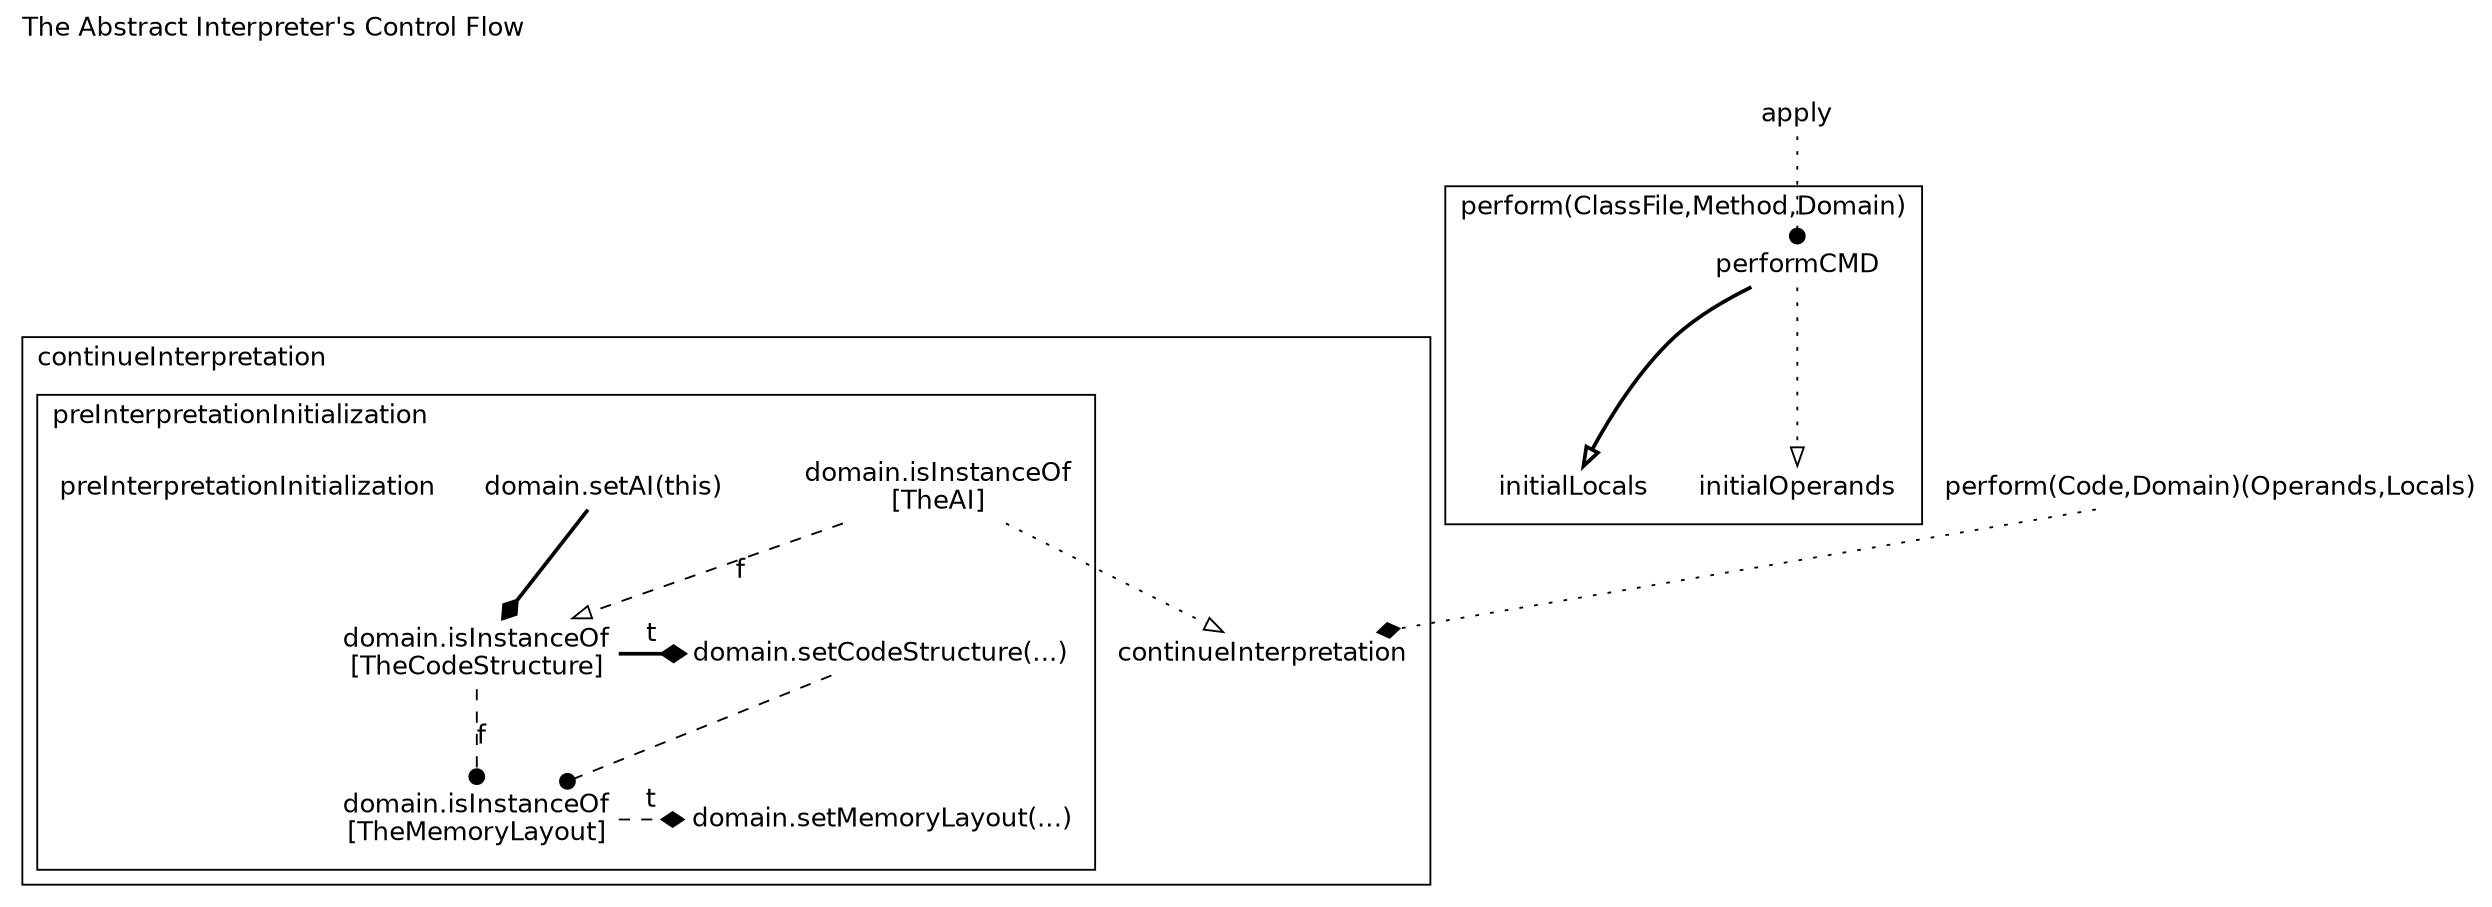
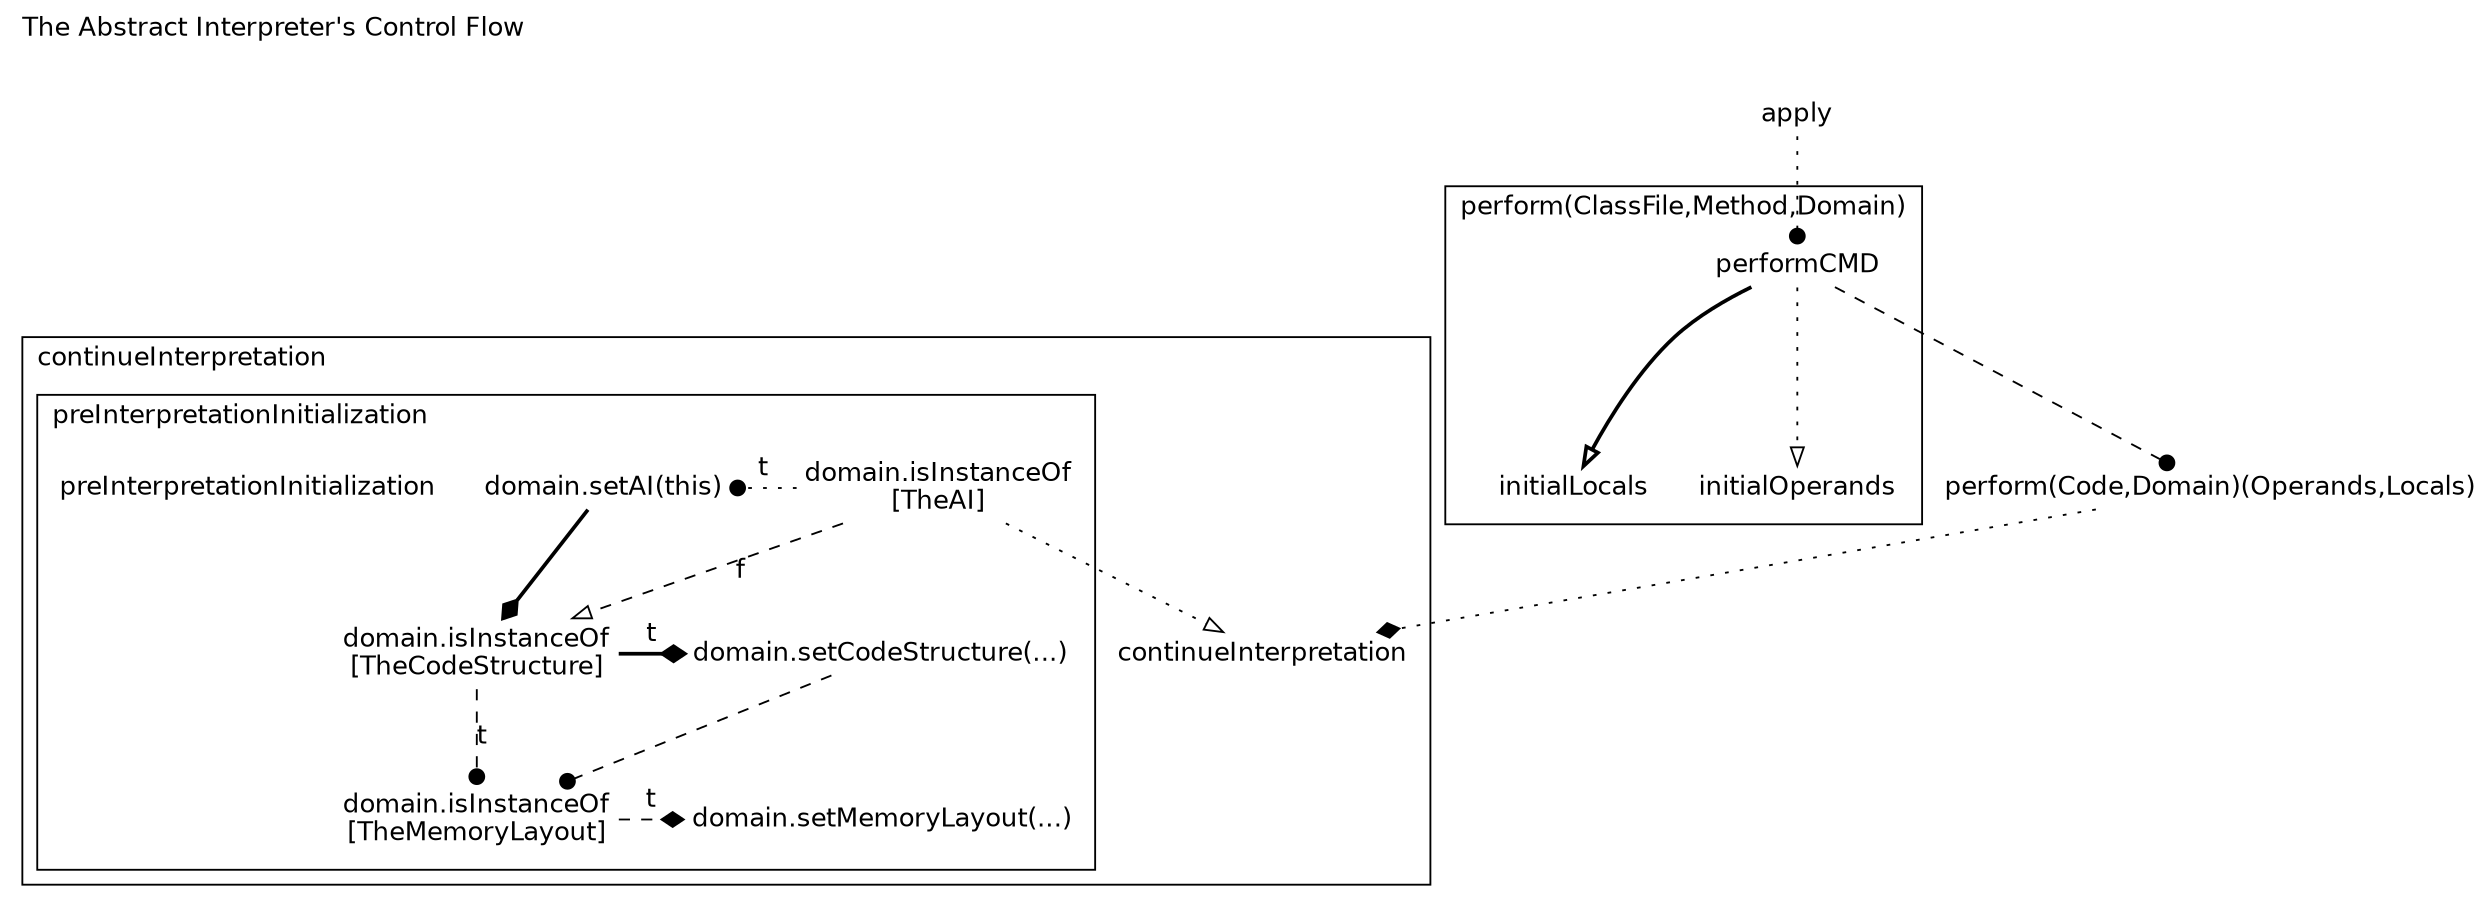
edge "performCMD" -> "perform(Code,Domain)(Operands,Locals)": added
edge "domain.isInstanceOf [TheAI]" -> "domain.setAI(this)": added, label "t"
edge "domain.isInstanceOf [TheCodeStructure]" -> "domain.isInstanceOf [TheMemoryLayout]": label "f" -> "t"
